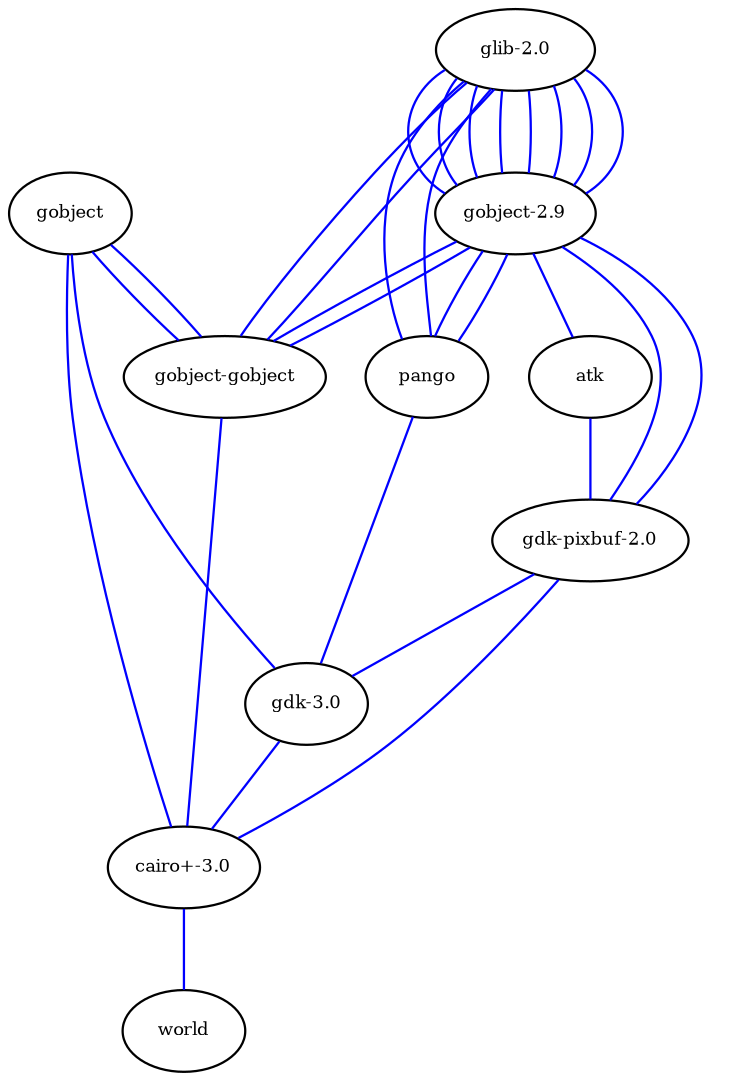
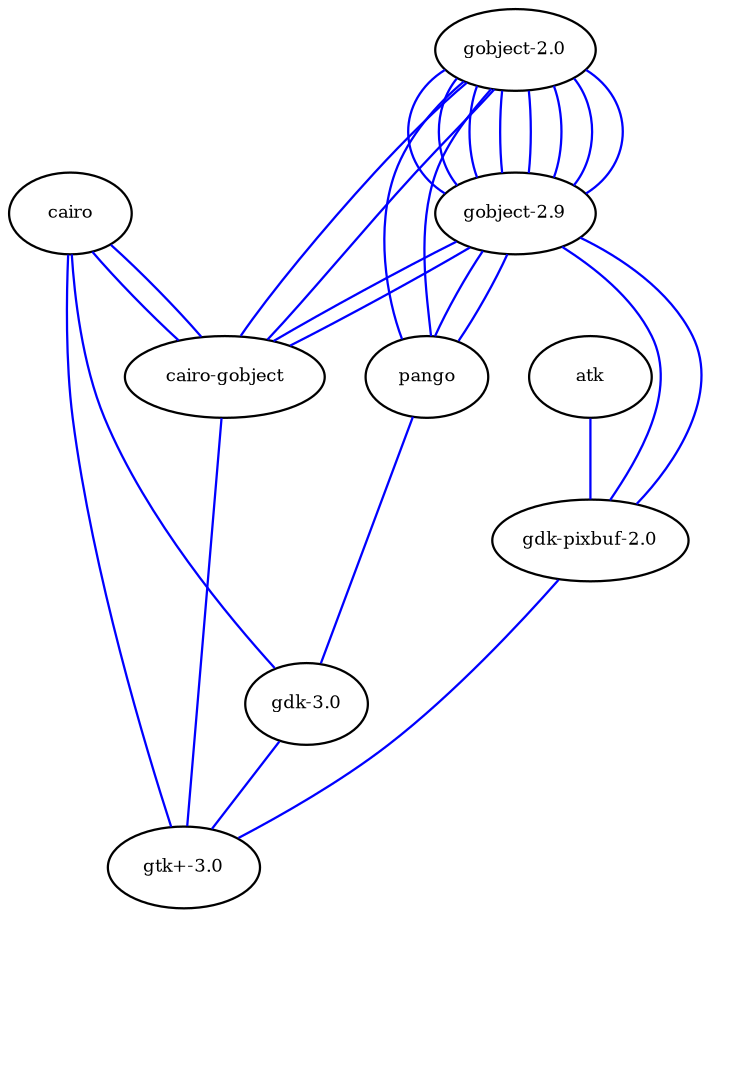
node "glib-2.0": label "glib-2.0" -> "gobject-2.0"
node "gobject": label "gobject" -> "cairo"
edge "gobject-2.9" -- "atk": removed
node "gobject-gobject": label "gobject-gobject" -> "cairo-gobject"
edge "gdk-pixbuf-2.0" -- "gdk-3.0": removed
node "cairo+-3.0": label "cairo+-3.0" -> "gtk+-3.0"
node "world": removed
